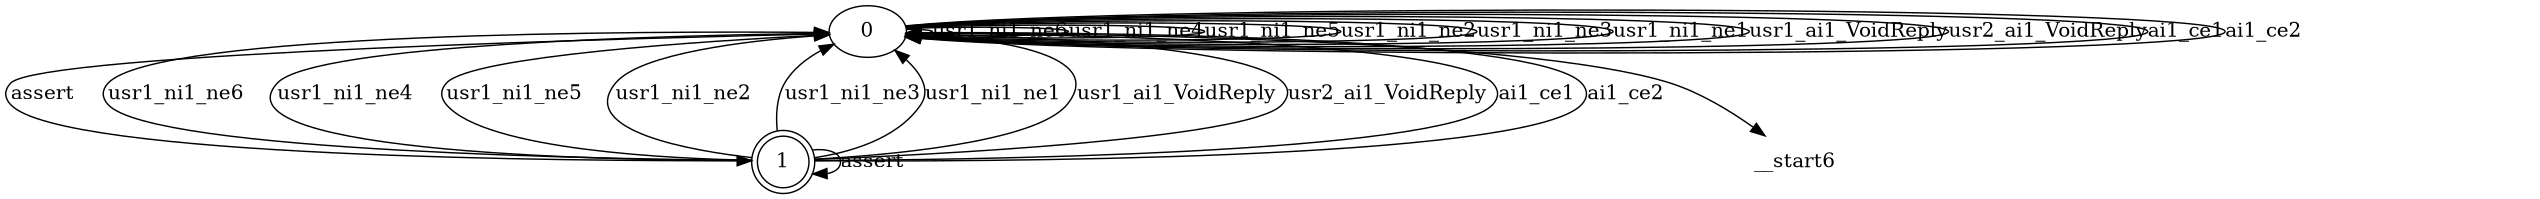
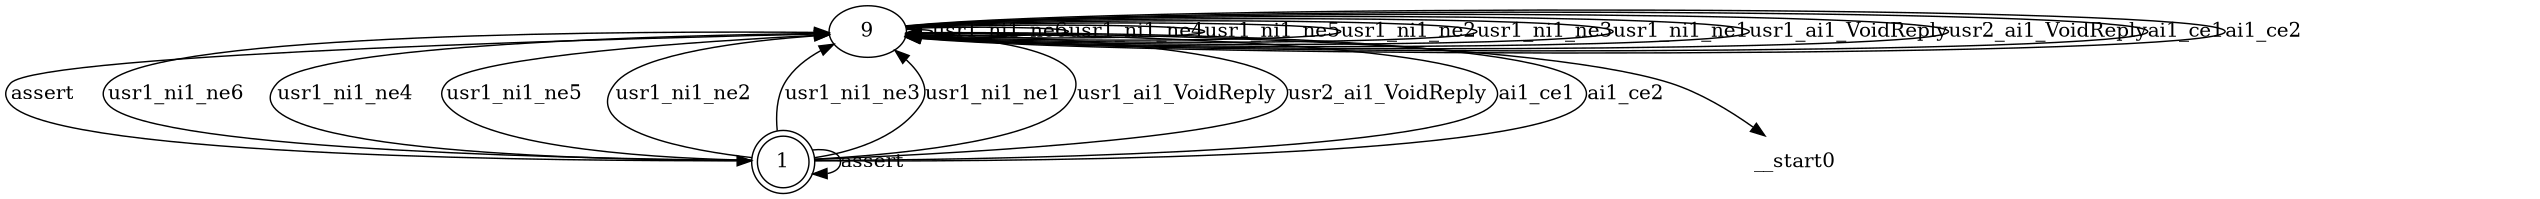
node "0": label "0" -> "9"
node "__start6": label "__start6" -> "__start0"
